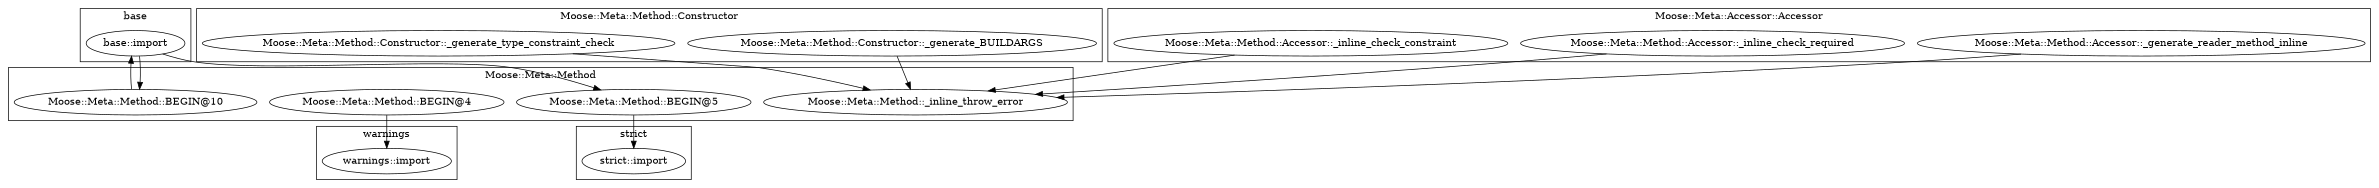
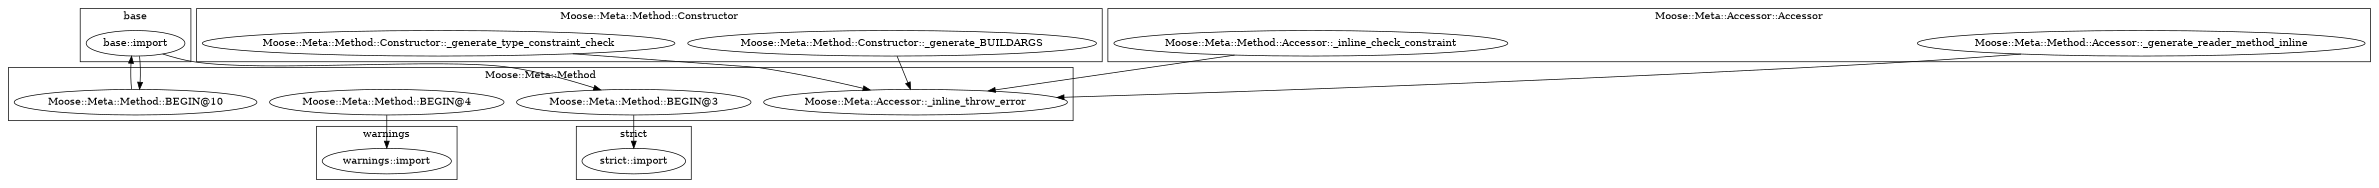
node "Moose::Meta::Method::Accessor::_inline_check_required": removed
node "Moose::Meta::Method::BEGIN@5": label "Moose::Meta::Method::BEGIN@5" -> "Moose::Meta::Method::BEGIN@3"
node "Moose::Meta::Method::_inline_throw_error": label "Moose::Meta::Method::_inline_throw_error" -> "Moose::Meta::Accessor::_inline_throw_error"
